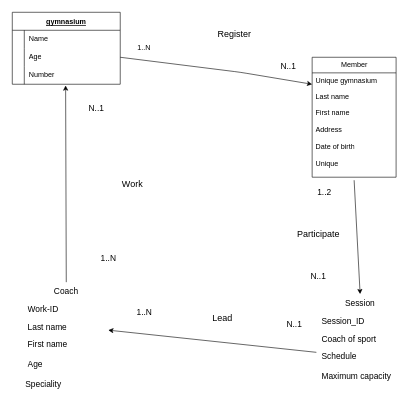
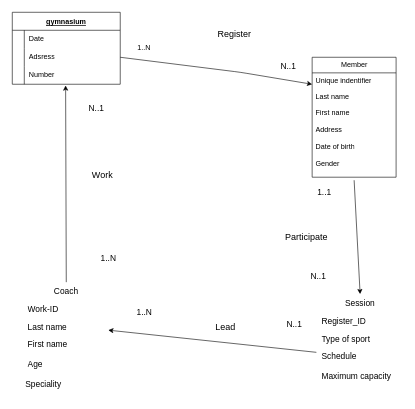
node "Name": label "Name" -> "Date"
node "Age": label "Age" -> "Adsress"
node "Unique gymnasium": label "Unique gymnasium" -> "Unique indentifier"
node "First name Address Date of birth Unique": label "First name Address Date of birth Unique" -> "First name Address Date of birth Gender"
node "Work": moved (132, 183) -> (102, 174)
node "1..2": label "1..2" -> "1..1"
node "Participate": moved (318, 234) -> (306, 237)
node "Lead": moved (222, 318) -> (225, 327)
node "Session_ID": label "Session_ID" -> "Register_ID"
node "Coach of sport": label "Coach of sport" -> "Type of sport"
